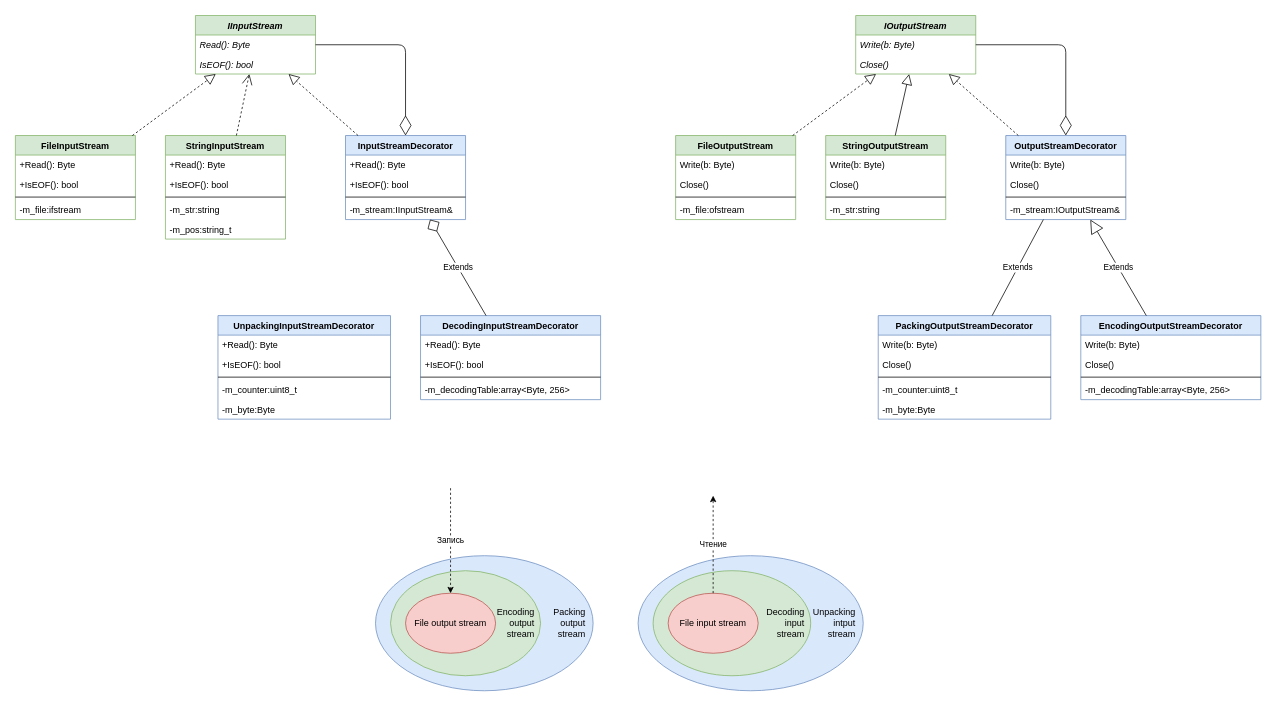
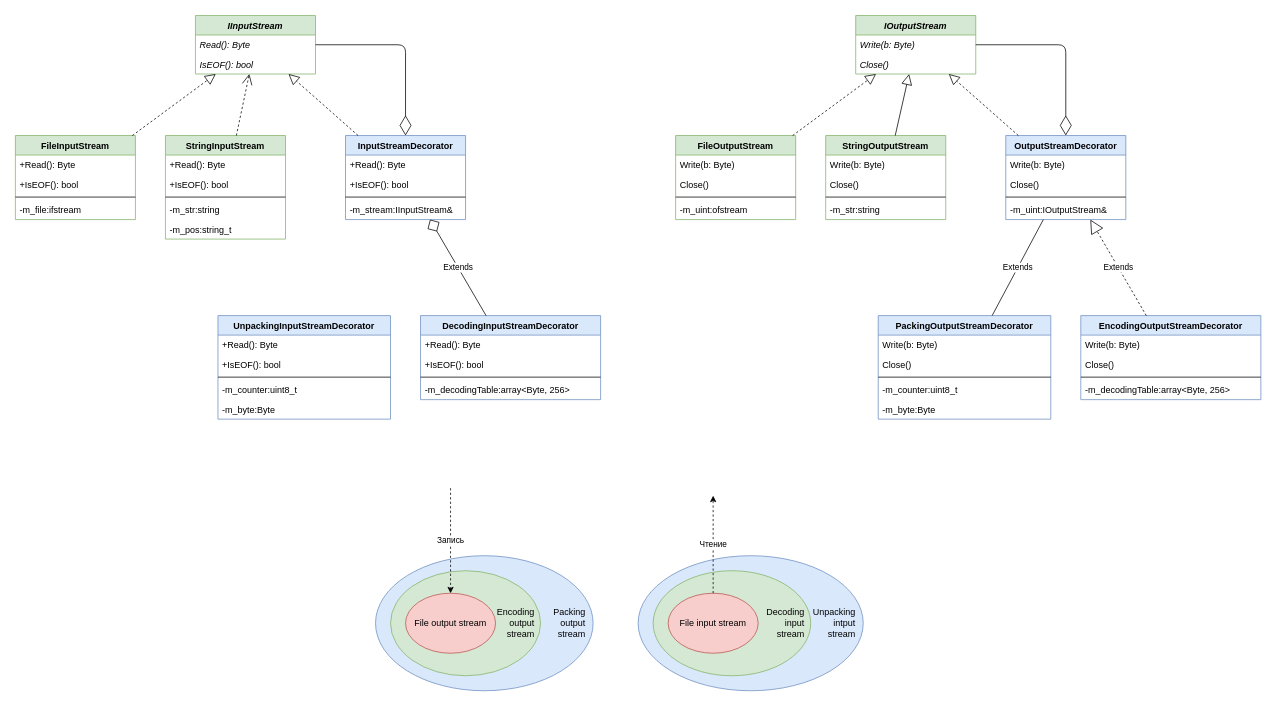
node "-m_file:ofstream": label "-m_file:ofstream" -> "-m_uint:ofstream"
node "-m_stream:IOutputStream&": label "-m_stream:IOutputStream&" -> "-m_uint:IOutputStream&"
edge "EncodingOutputStreamDecorator" -> "OutputStreamDecorator": style solid -> dashed
